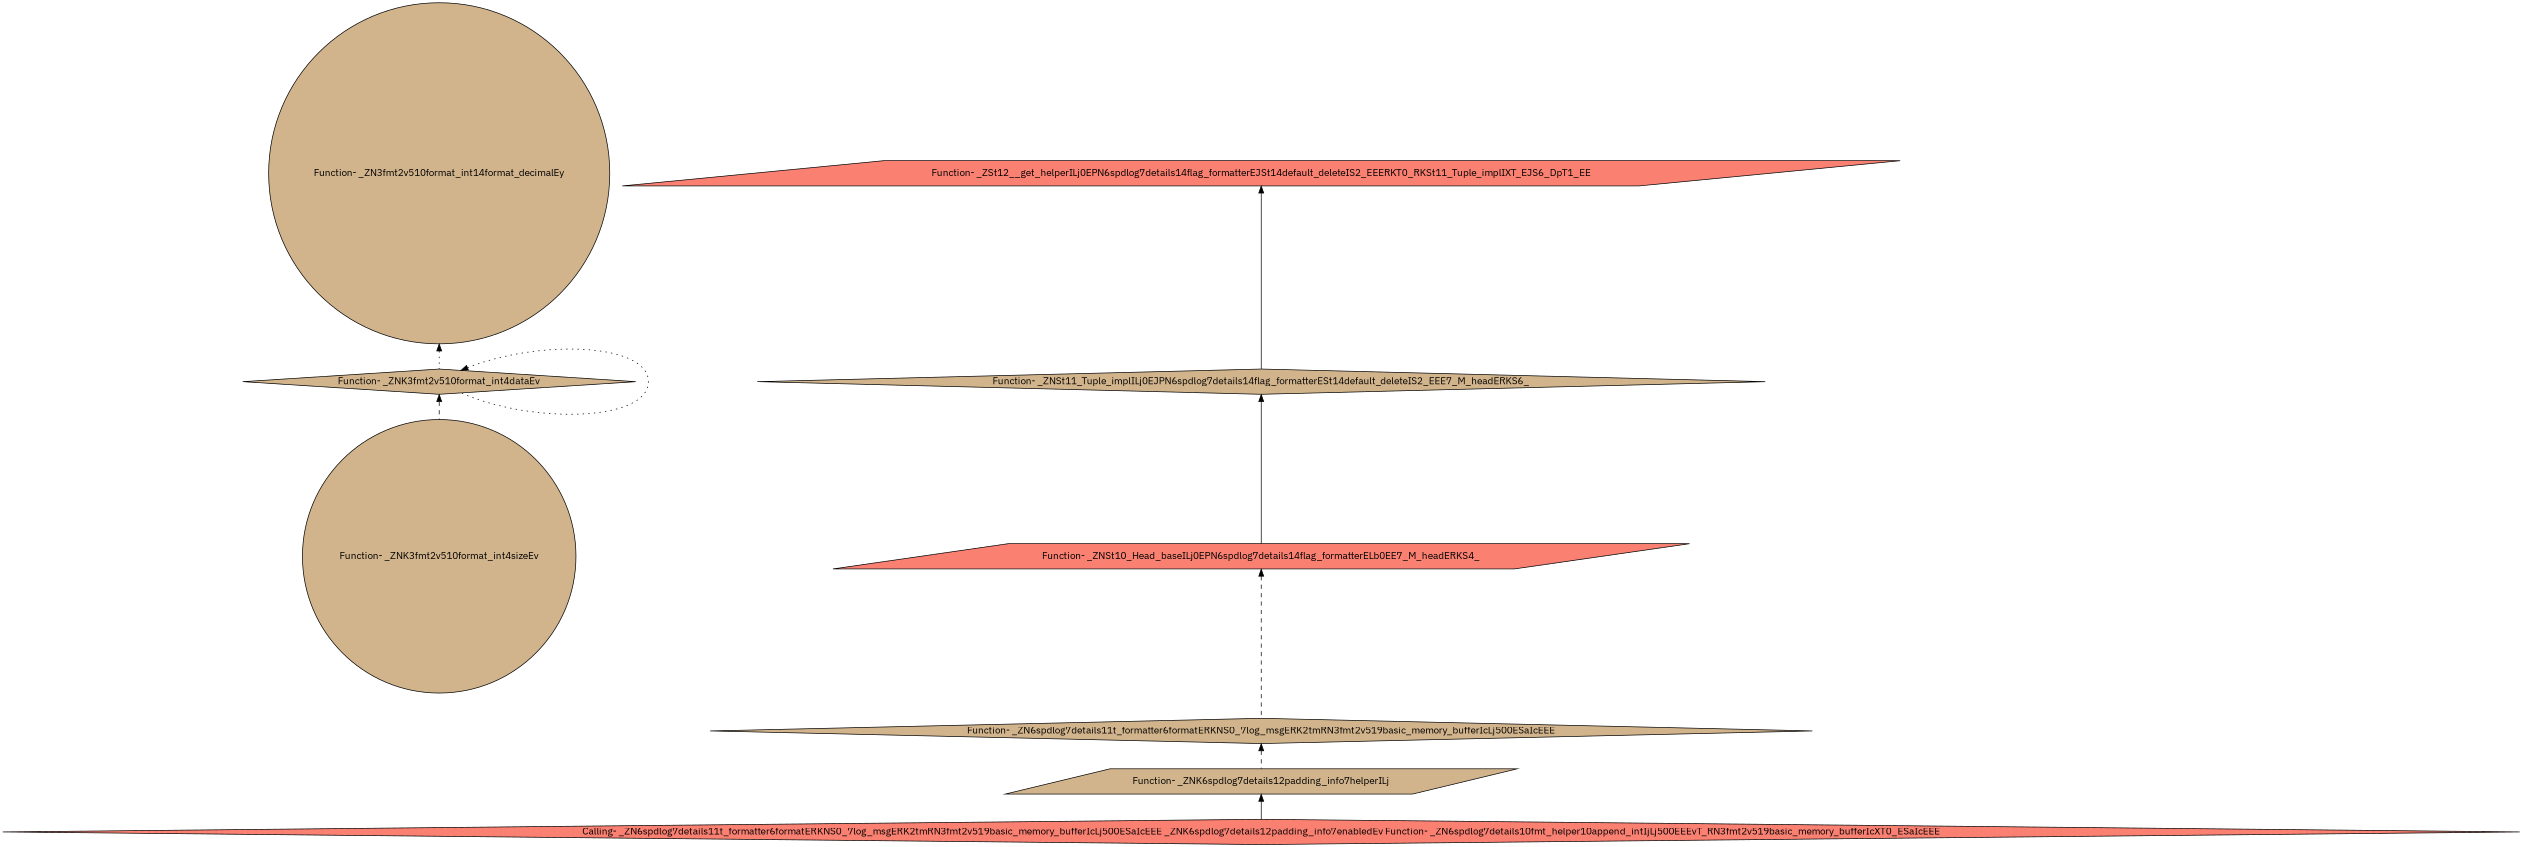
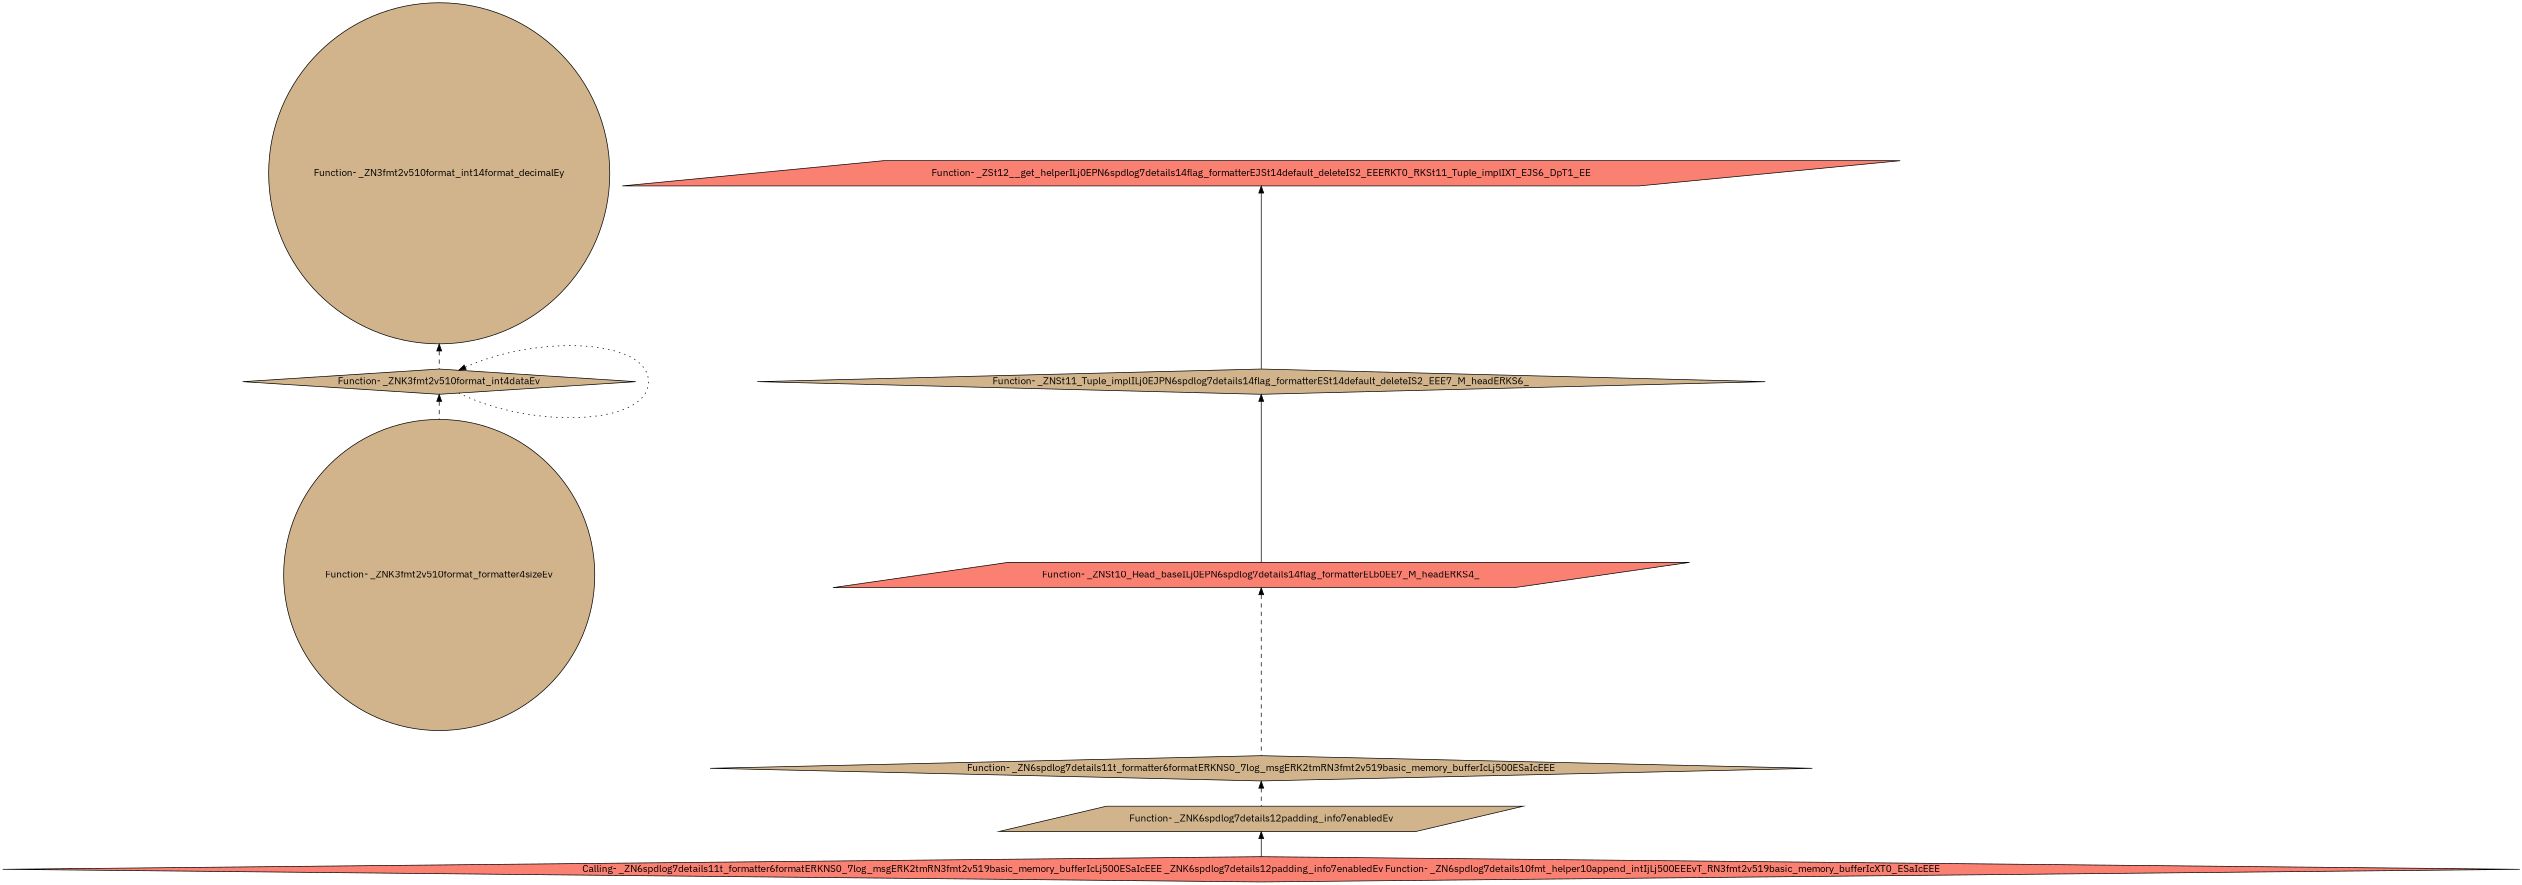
edge "Function- _ZNK3fmt2v510format_int4dataEv" -> "Function- _ZN3fmt2v510format_int14format_decimalEy": style dotted -> dashed
node "Function- _ZNK3fmt2v510format_int4sizeEv": label "Function- _ZNK3fmt2v510format_int4sizeEv" -> "Function- _ZNK3fmt2v510format_formatter4sizeEv"
node "Function- _ZNK6spdlog7details12padding_info7helperILj": label "Function- _ZNK6spdlog7details12padding_info7helperILj" -> "Function- _ZNK6spdlog7details12padding_info7enabledEv"
